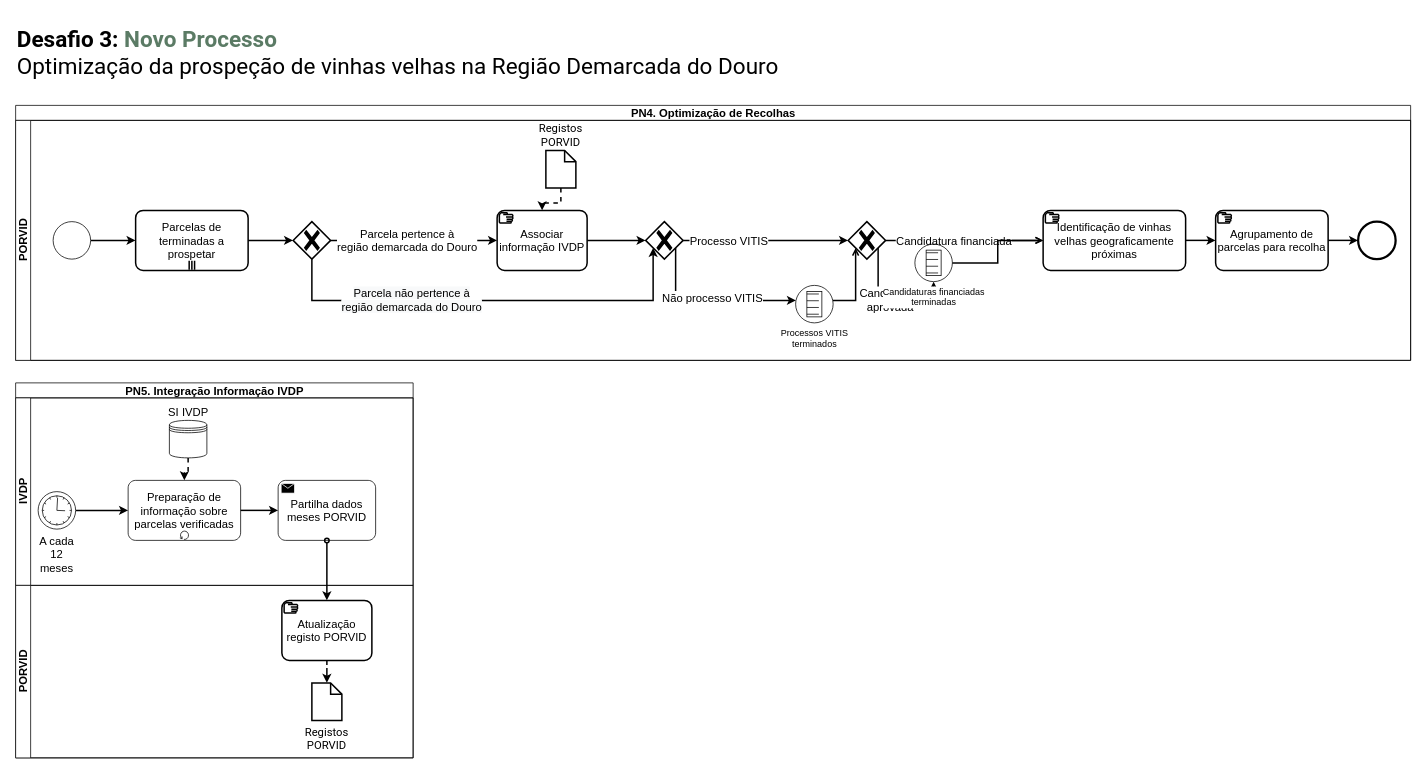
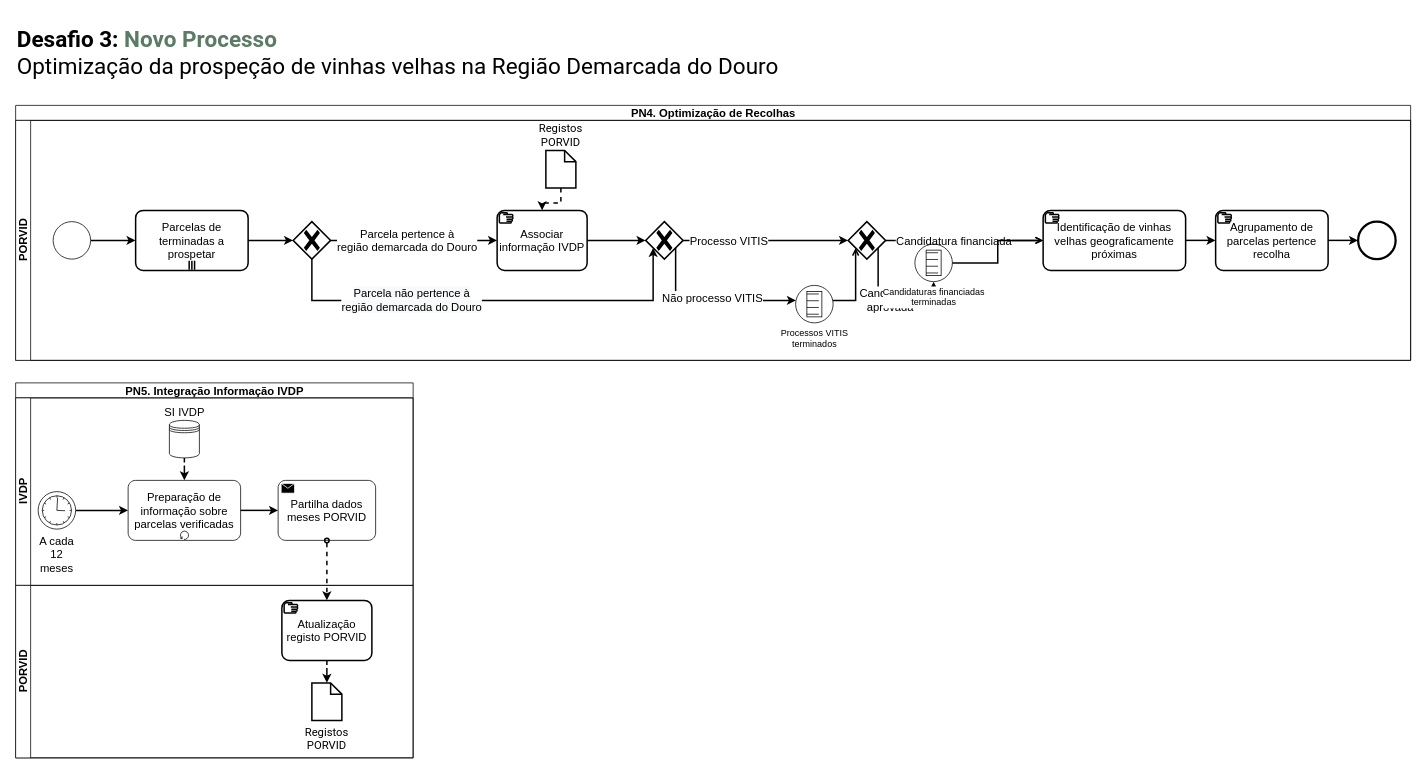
node "Agrupamento de parcelas para recolha": label "Agrupamento de parcelas para recolha" -> "Agrupamento de parcelas pertence recolha"
node "SI IVDP": size 38x38 -> 30x38
edge "Partilha dados meses PORVID" -- "Atualização registo PORVID": style solid -> dashed
